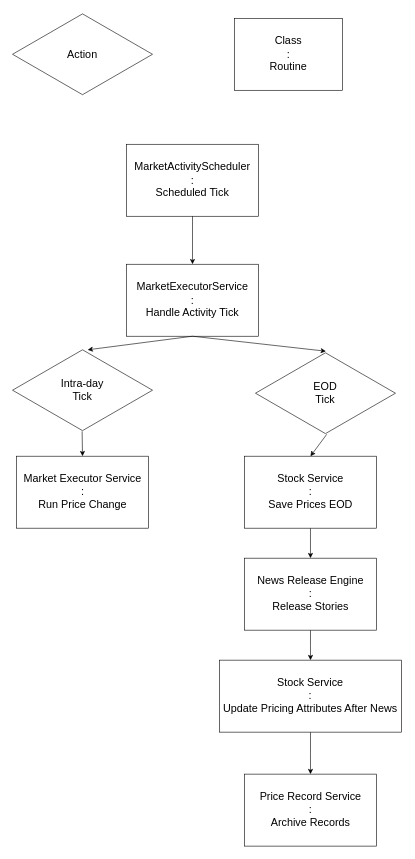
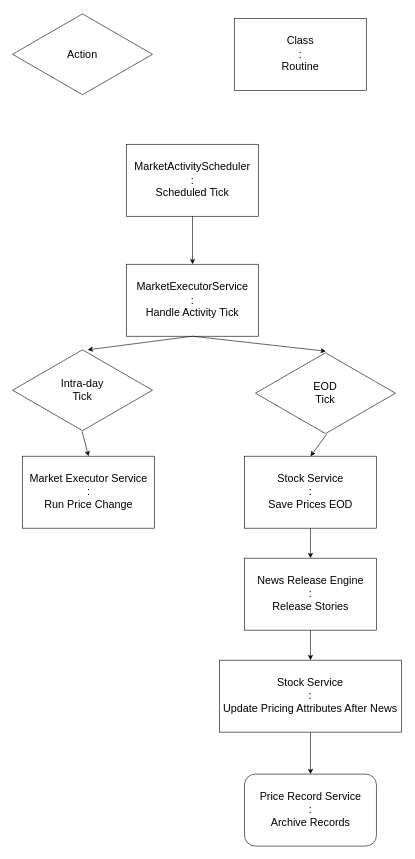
node "Class : Routine": size 108x72 -> 132x72
node "Market Executor Service : Run Price Change": moved (82, 492) -> (88, 492)
node "Price Record Service : Archive Records": shape rectangle -> rounded rectangle
